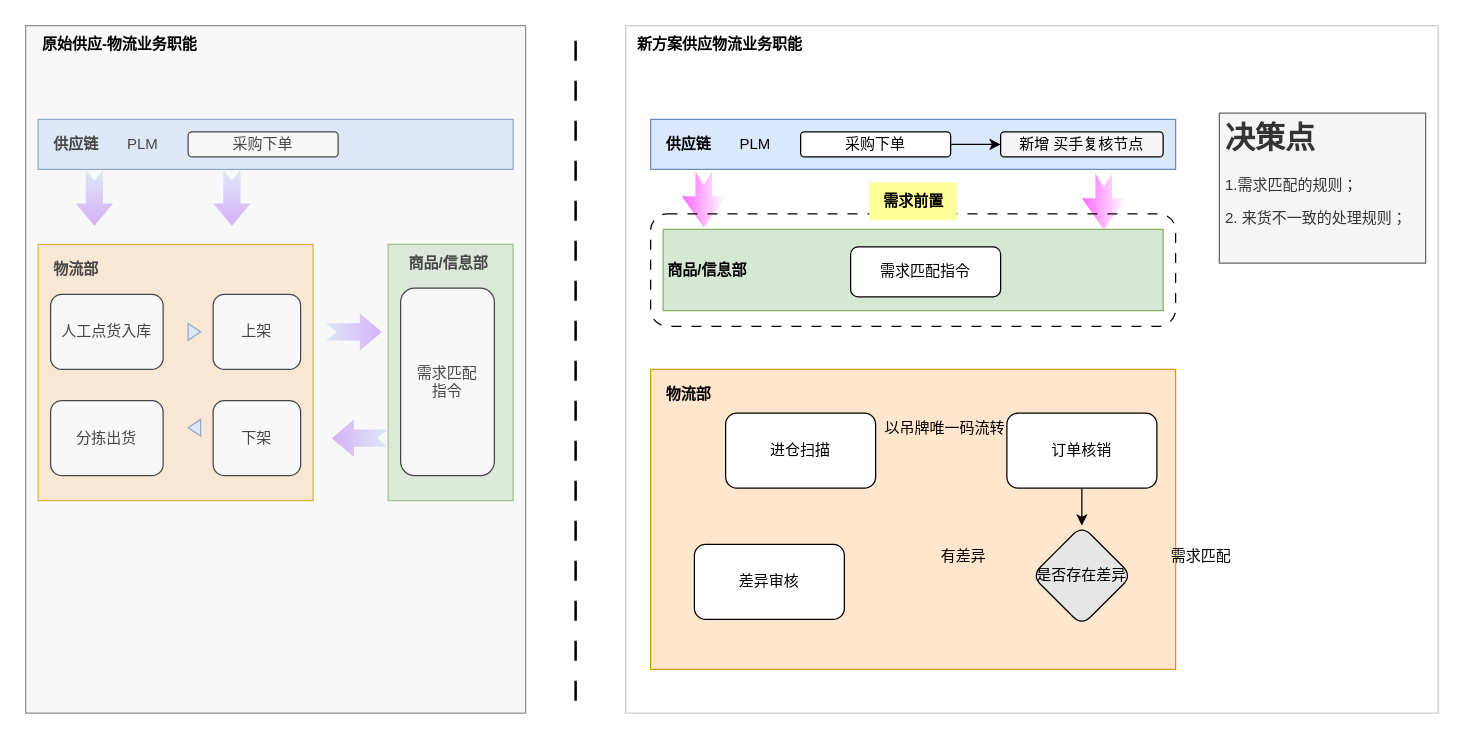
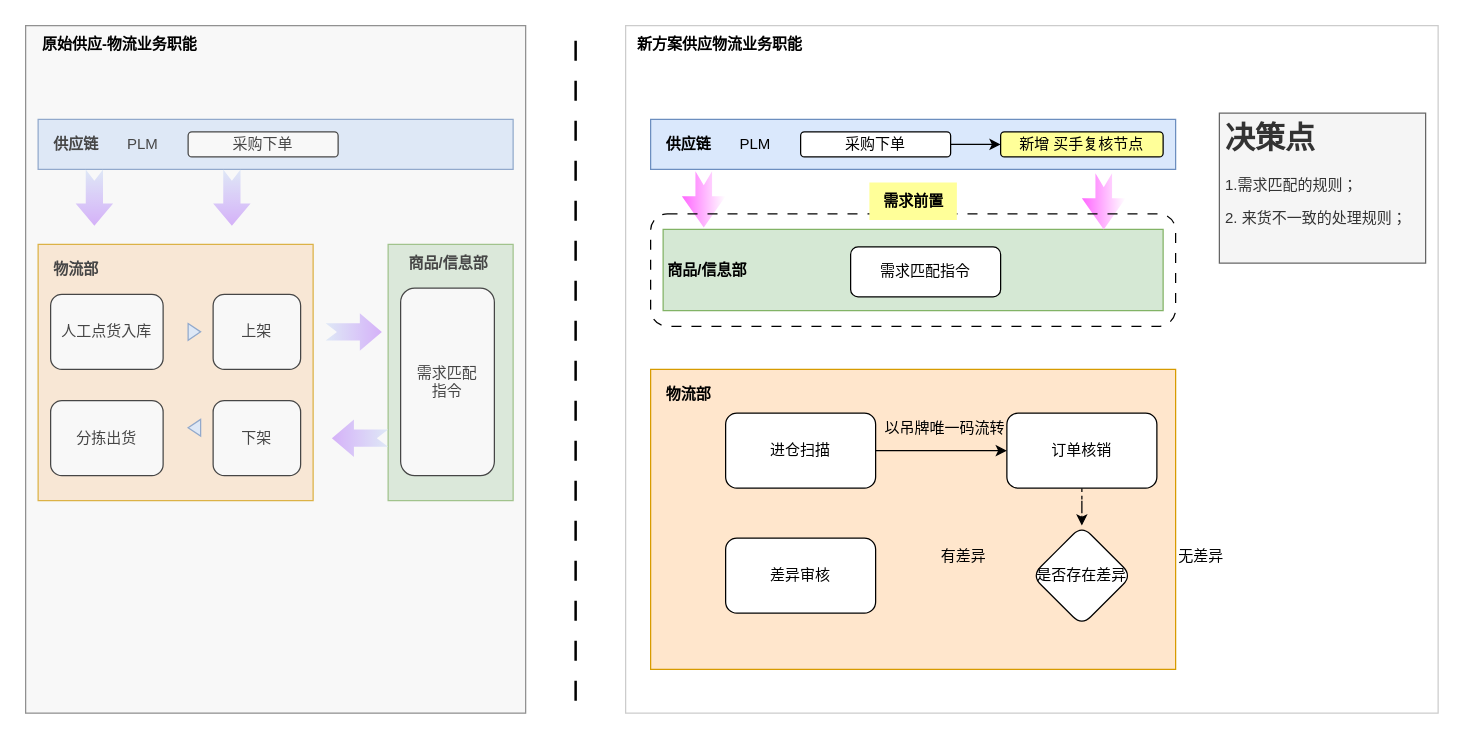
node "新增 买手复核节点": fillcolor #f5f5f5 -> #ffff99
edge "进仓扫描" -> "订单核销": added
edge "订单核销" -> "是否存在差异": style solid -> dashed
node "需求匹配": label "需求匹配" -> "无差异"
node "是否存在差异": fillcolor #e6e6e6 -> #ffffff
node "差异审核": moved (769, 582) -> (801, 576)
